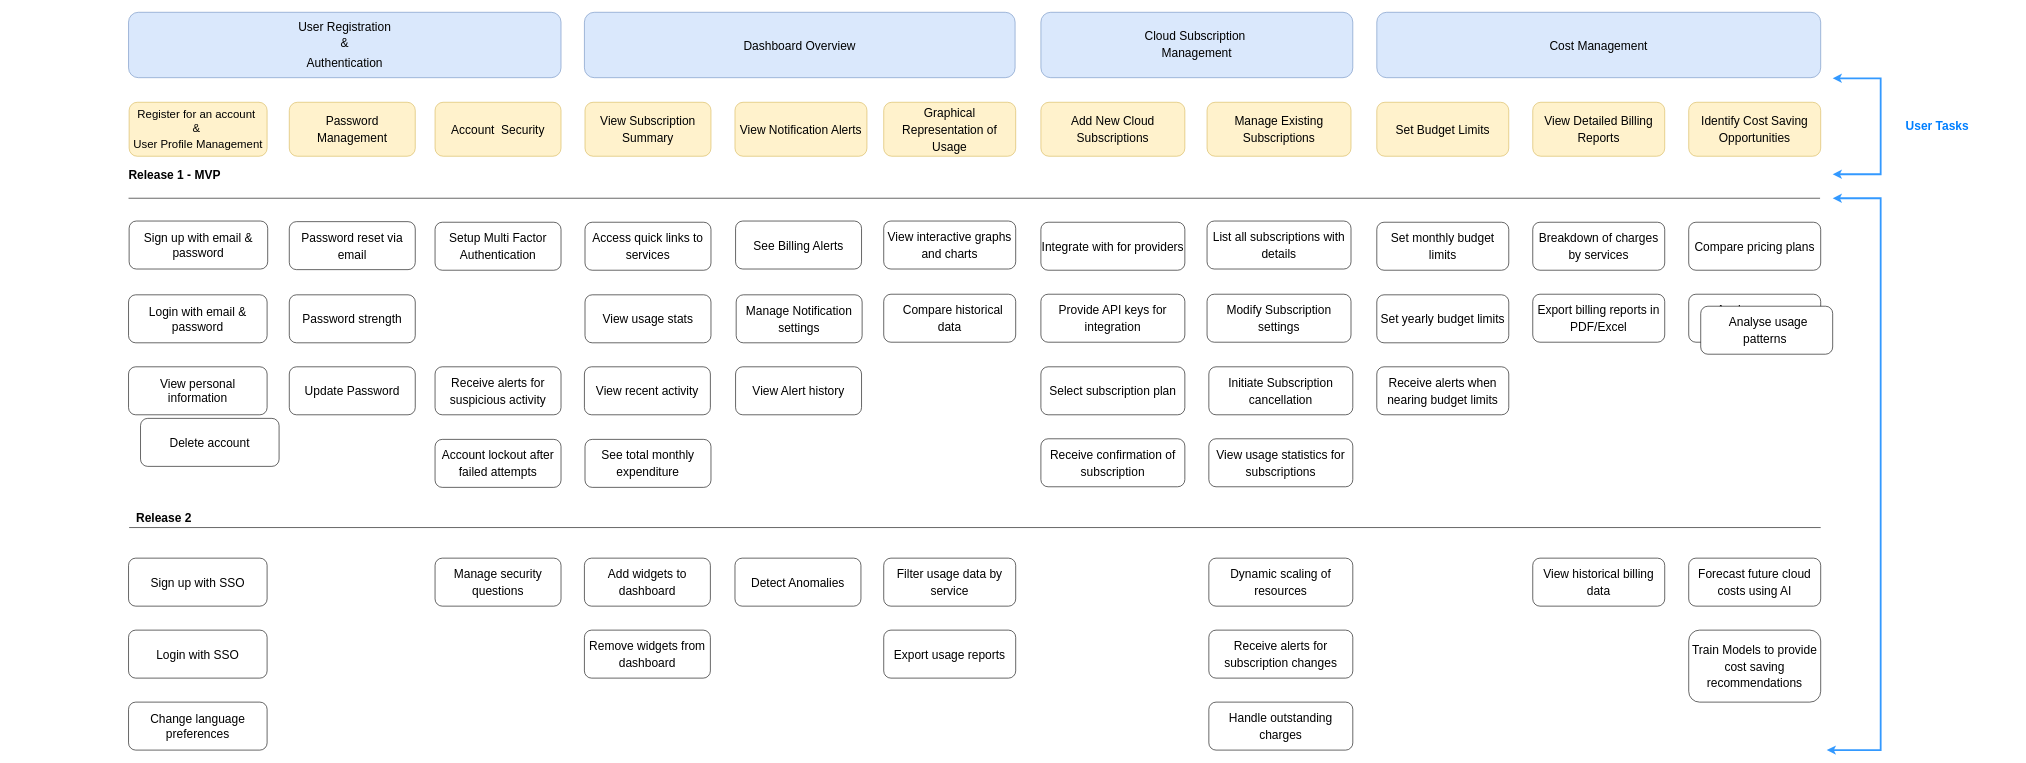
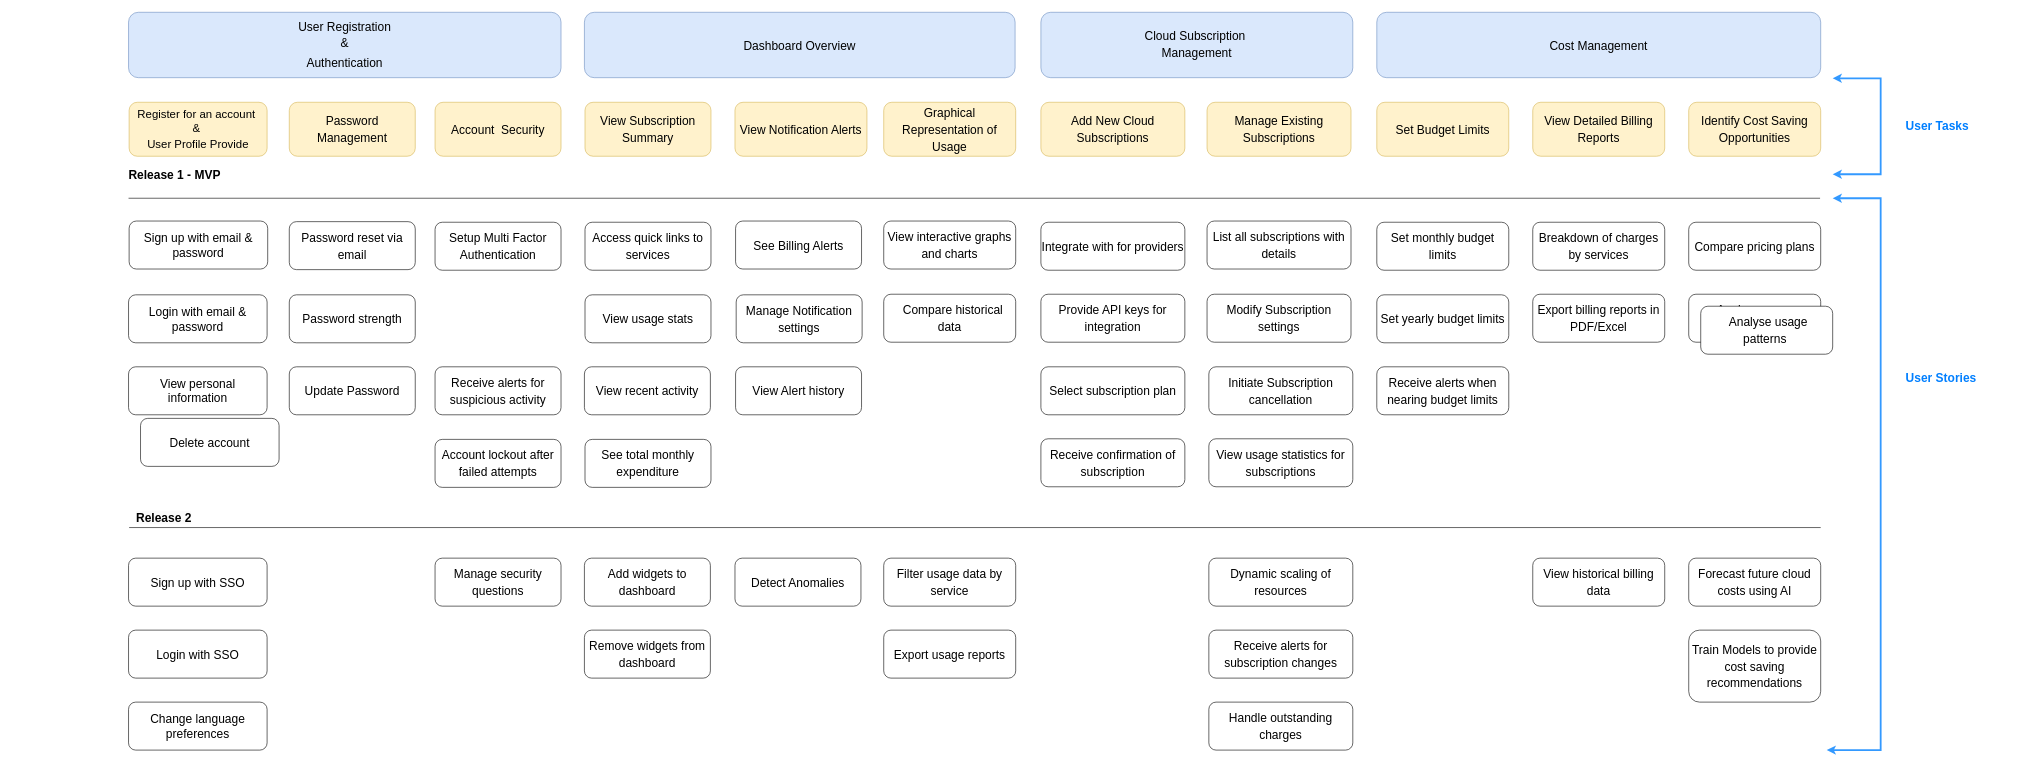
node "Register for an account & User Profile Management": label "Register for an account & User Profile Management" -> "Register for an account & User Profile Provide"
node "User Stories": added
